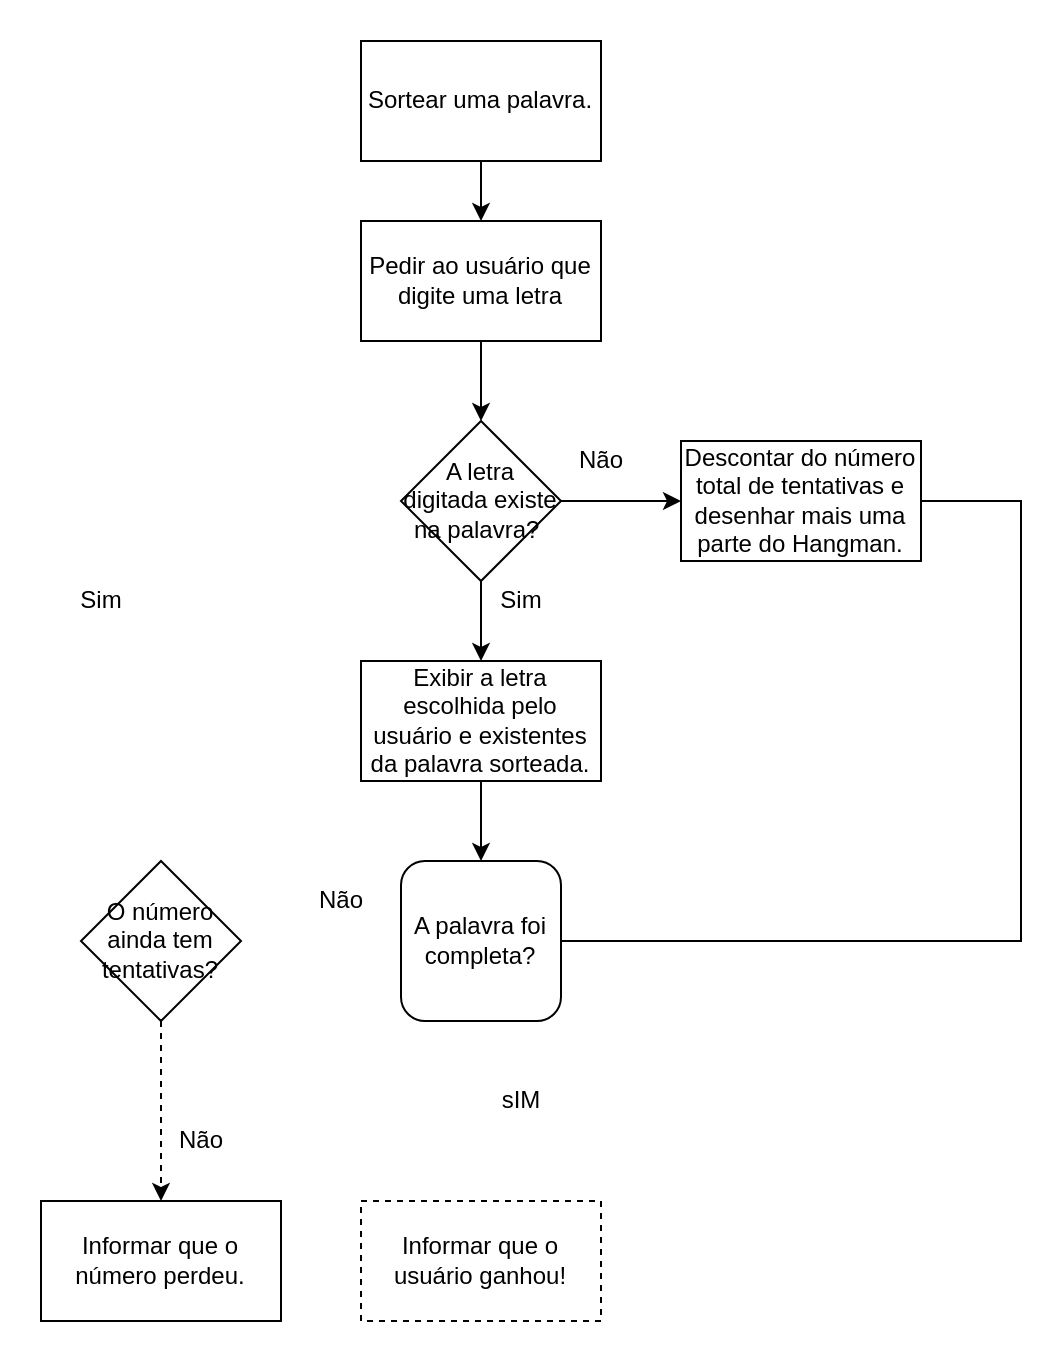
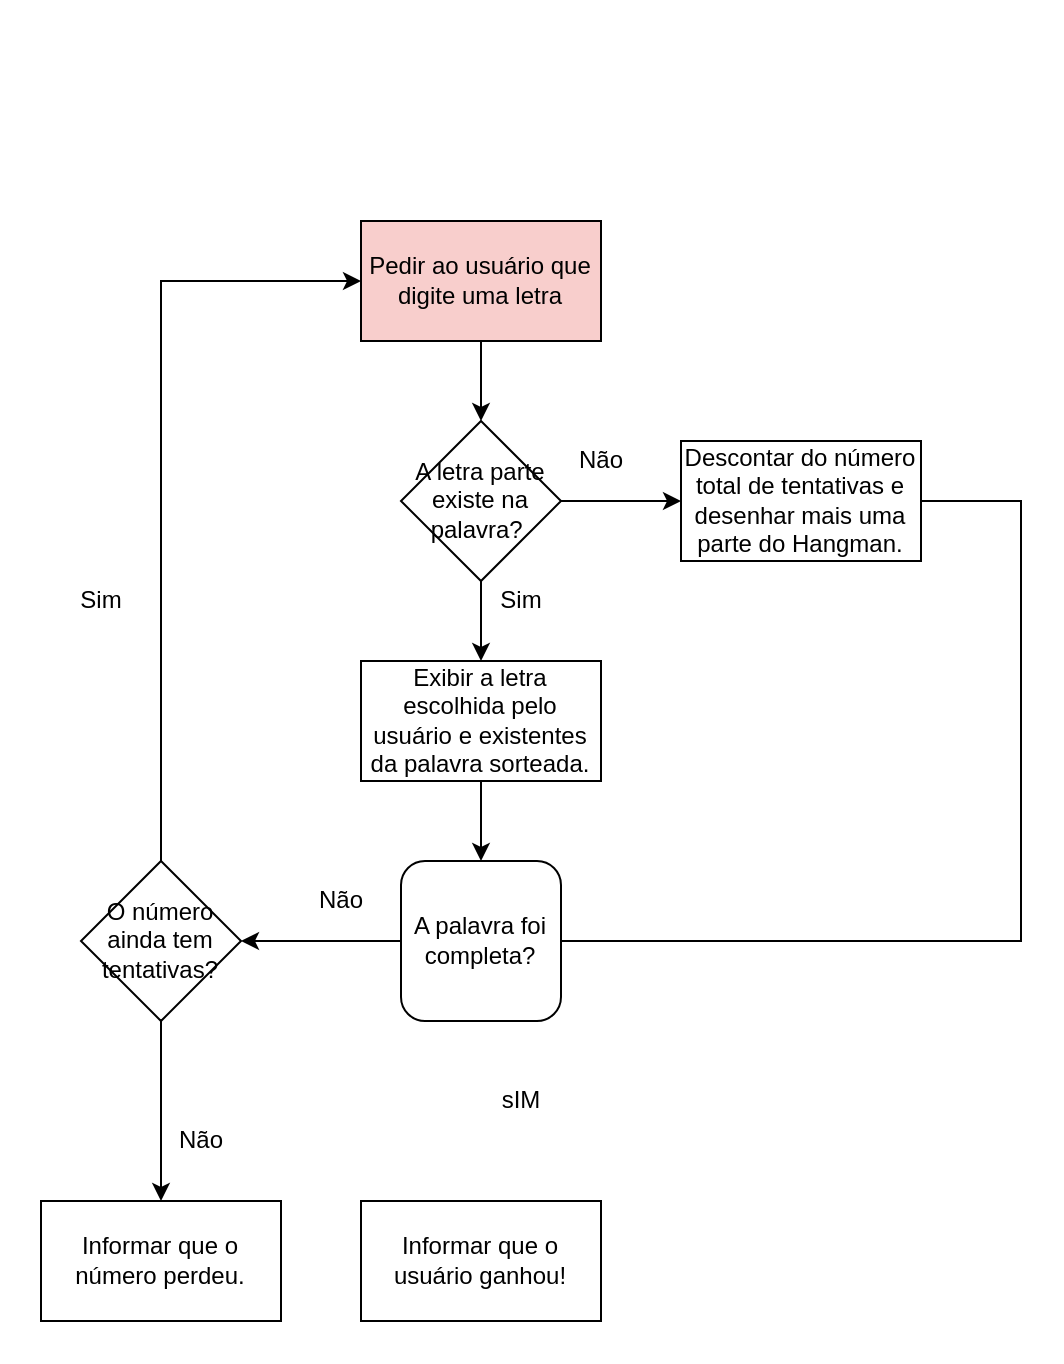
node "Sortear uma palavra.": removed
edge "Sortear uma palavra." -> "Pedir ao usuário que digite uma letra": removed
node "Pedir ao usuário que digite uma letra": fillcolor #ffffff -> #f8cecc
edge "O número ainda tem tentativas?" -> "Pedir ao usuário que digite uma letra": added
node "A letra digitada existe na palavra?": label "A letra digitada existe na palavra?" -> "A letra parte existe na palavra?"
edge "A palavra foi completa?" -> "O número ainda tem tentativas?": added
edge "O número ainda tem tentativas?" -> "Informar que o número perdeu.": style dashed -> solid
node "Informar que o usuário ganhou!": style dashed -> solid
